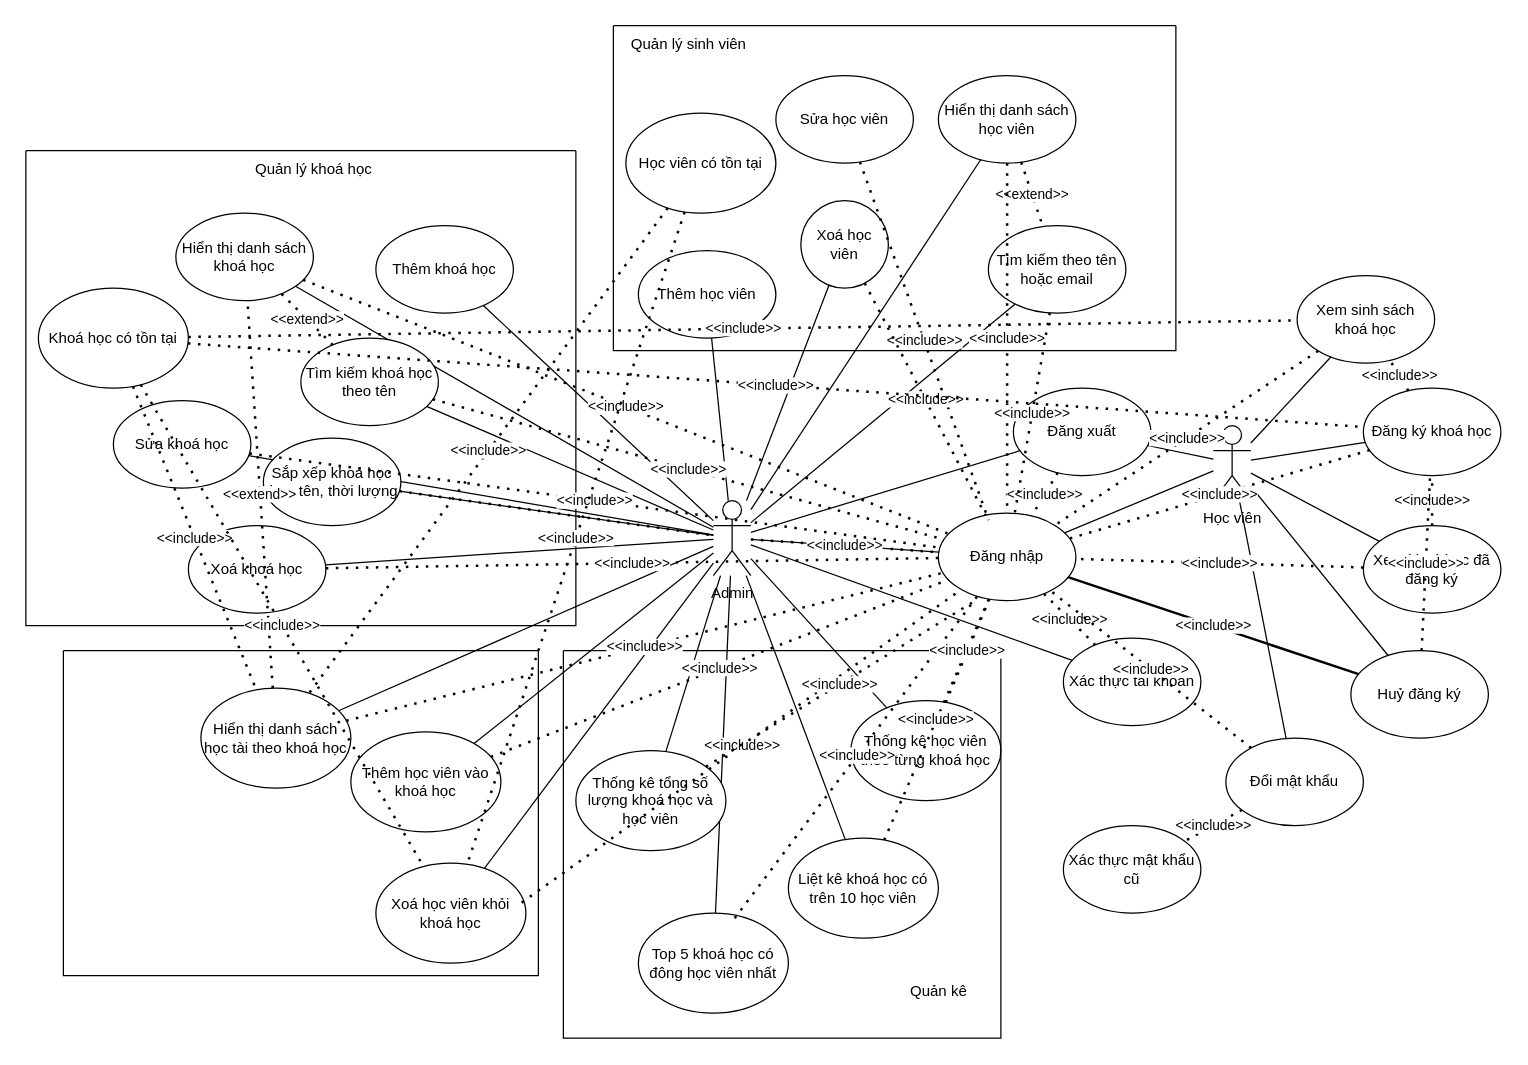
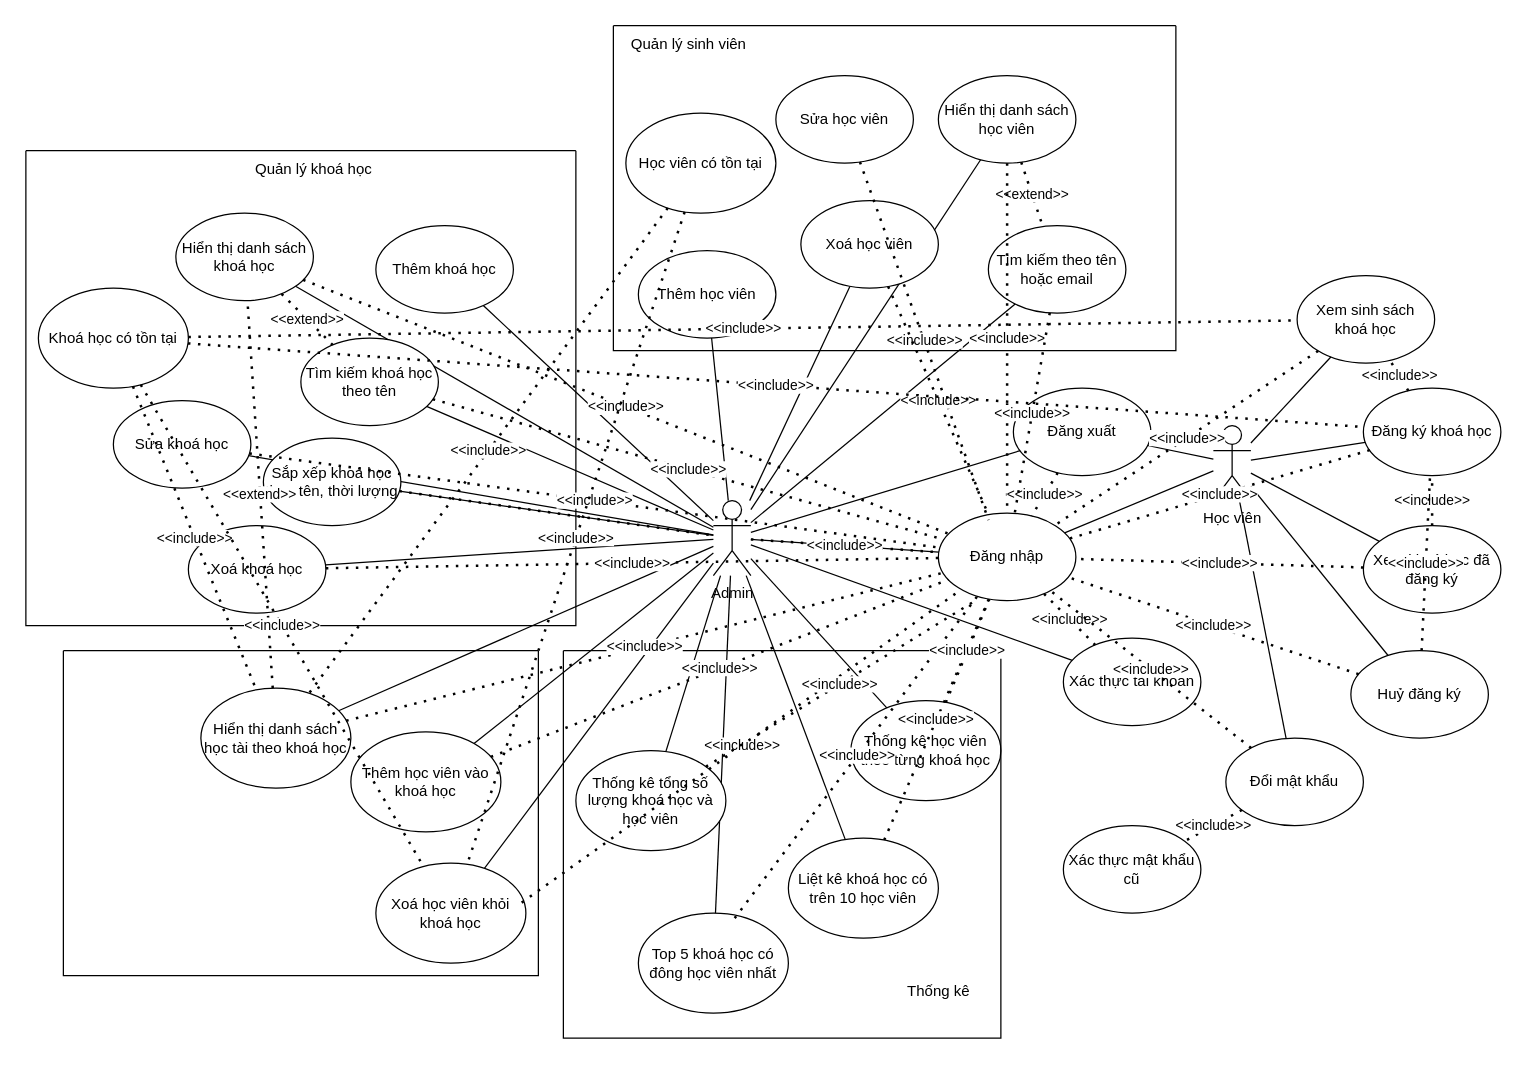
node "Xoá học viên": size 88x88 -> 138x88
edge "Đăng nhập" -- "Huỷ đăng ký": style solid -> dashed
node "Quản kê": label "Quản kê" -> "Thống kê"
